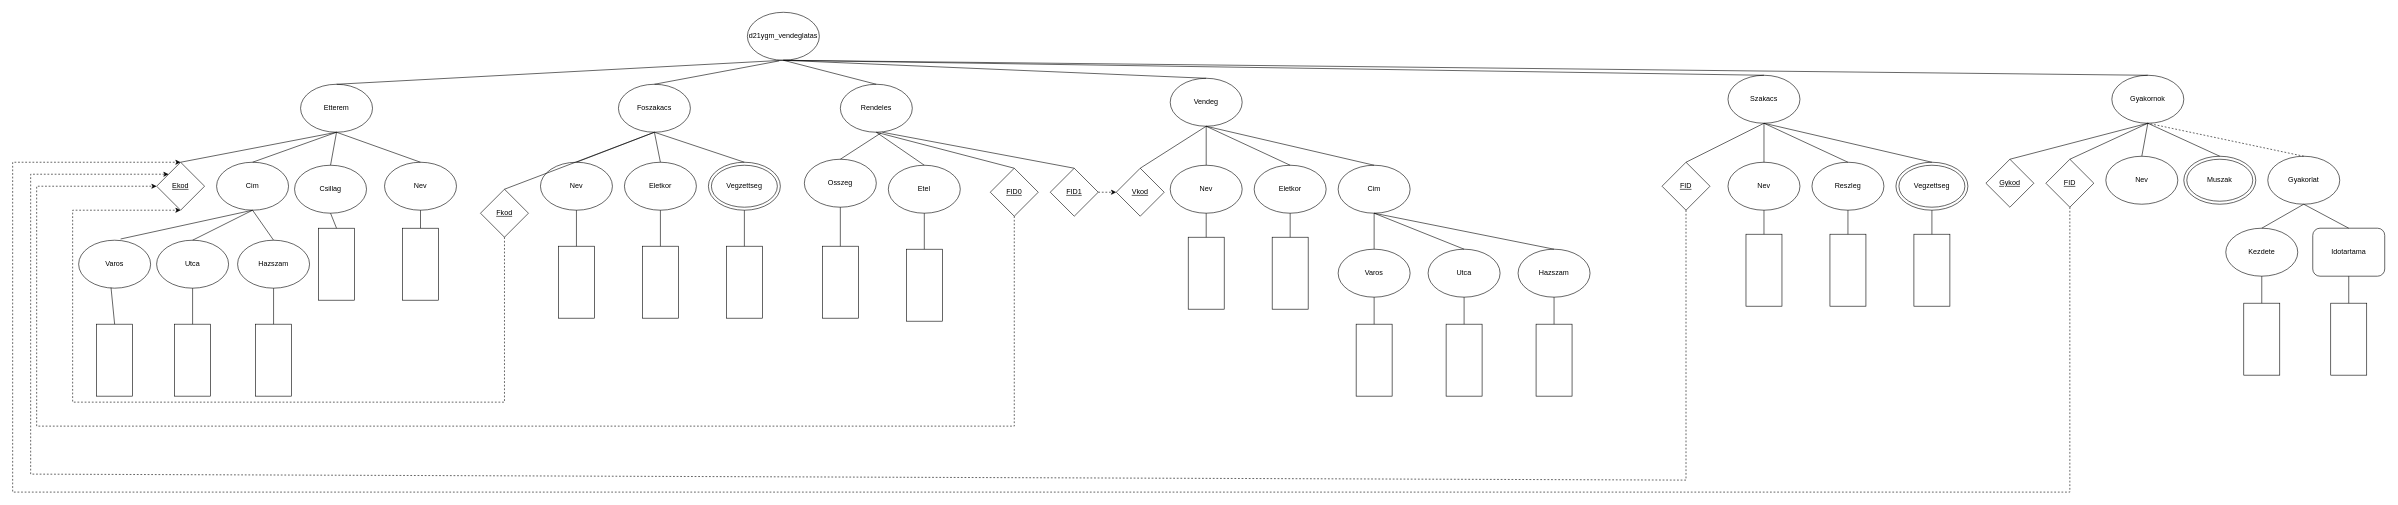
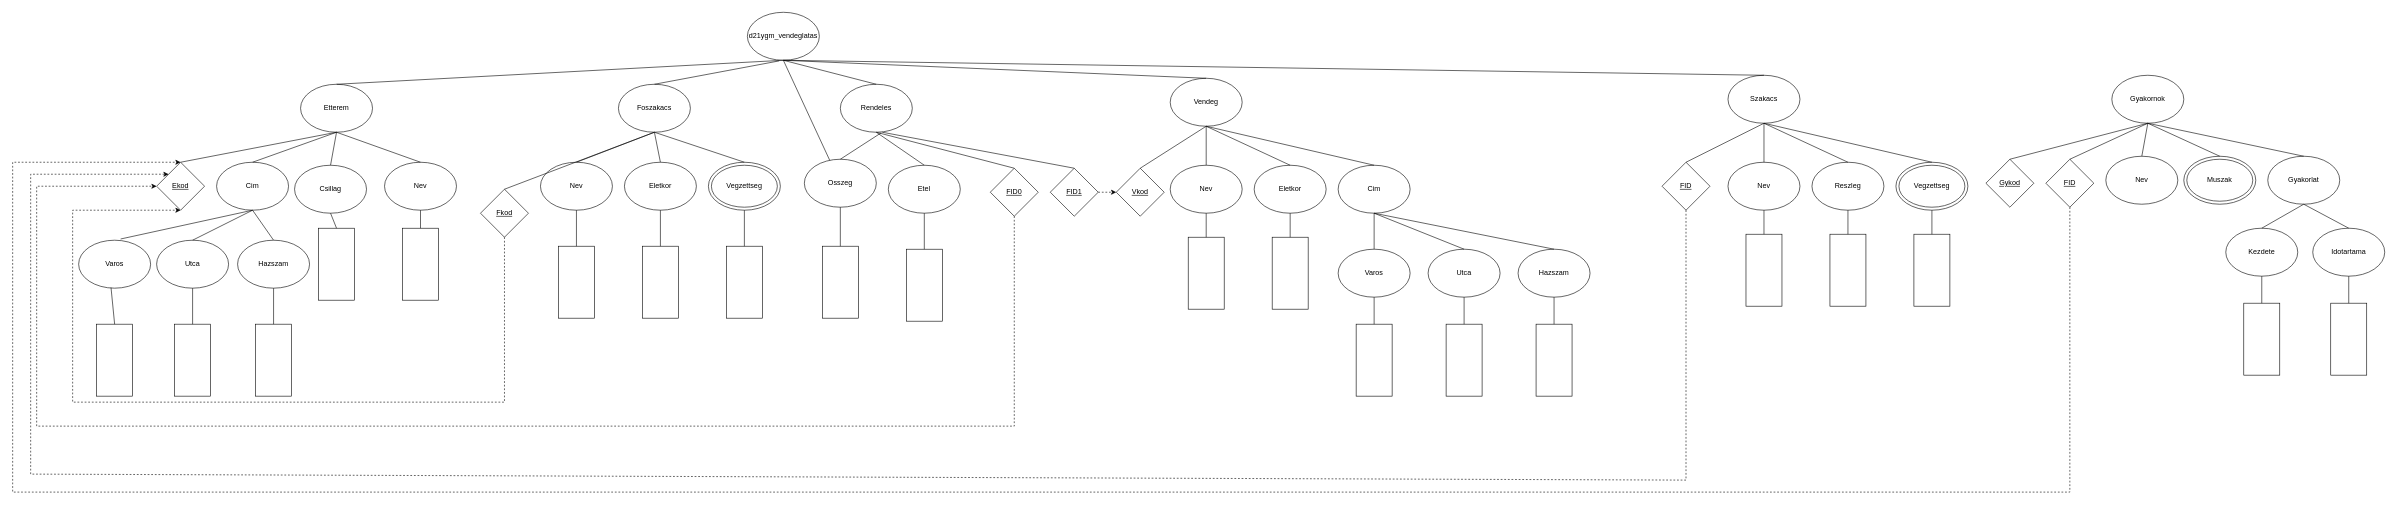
edge "d21ygm_vendeglatas" -- "Gyakornok": now "d21ygm_vendeglatas" -- "Osszeg"
edge "Gyakornok" -- "Gyakorlat": style dashed -> solid
node "Idotartama": shape rounded rectangle -> ellipse
